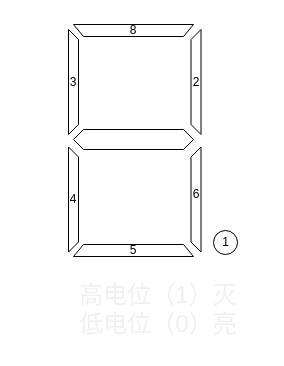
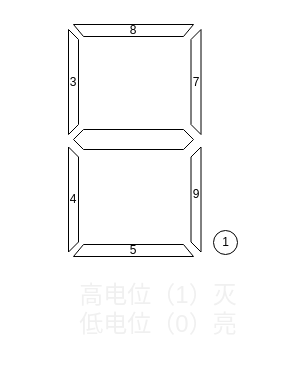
node "2": label "2" -> "7"
node "6": label "6" -> "9"
